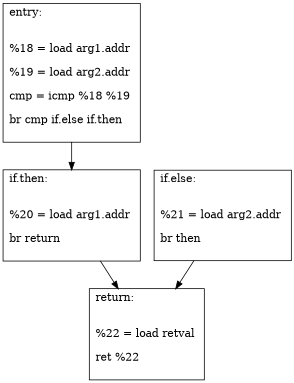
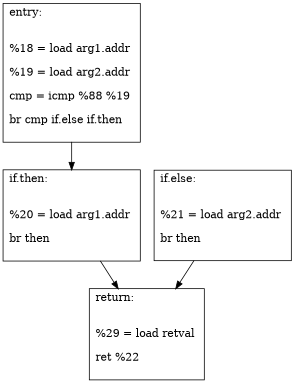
node "entry:": text "cmp = icmp %18 %19" -> "cmp = icmp %88 %19"
node "if.then:": text "br return" -> "br then"
node "return:": text "%22 = load retval" -> "%29 = load retval"
